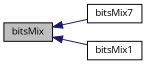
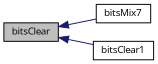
node "bitsMix": label "bitsMix" -> "bitsClear"
node "bitsMix1": label "bitsMix1" -> "bitsClear1"
